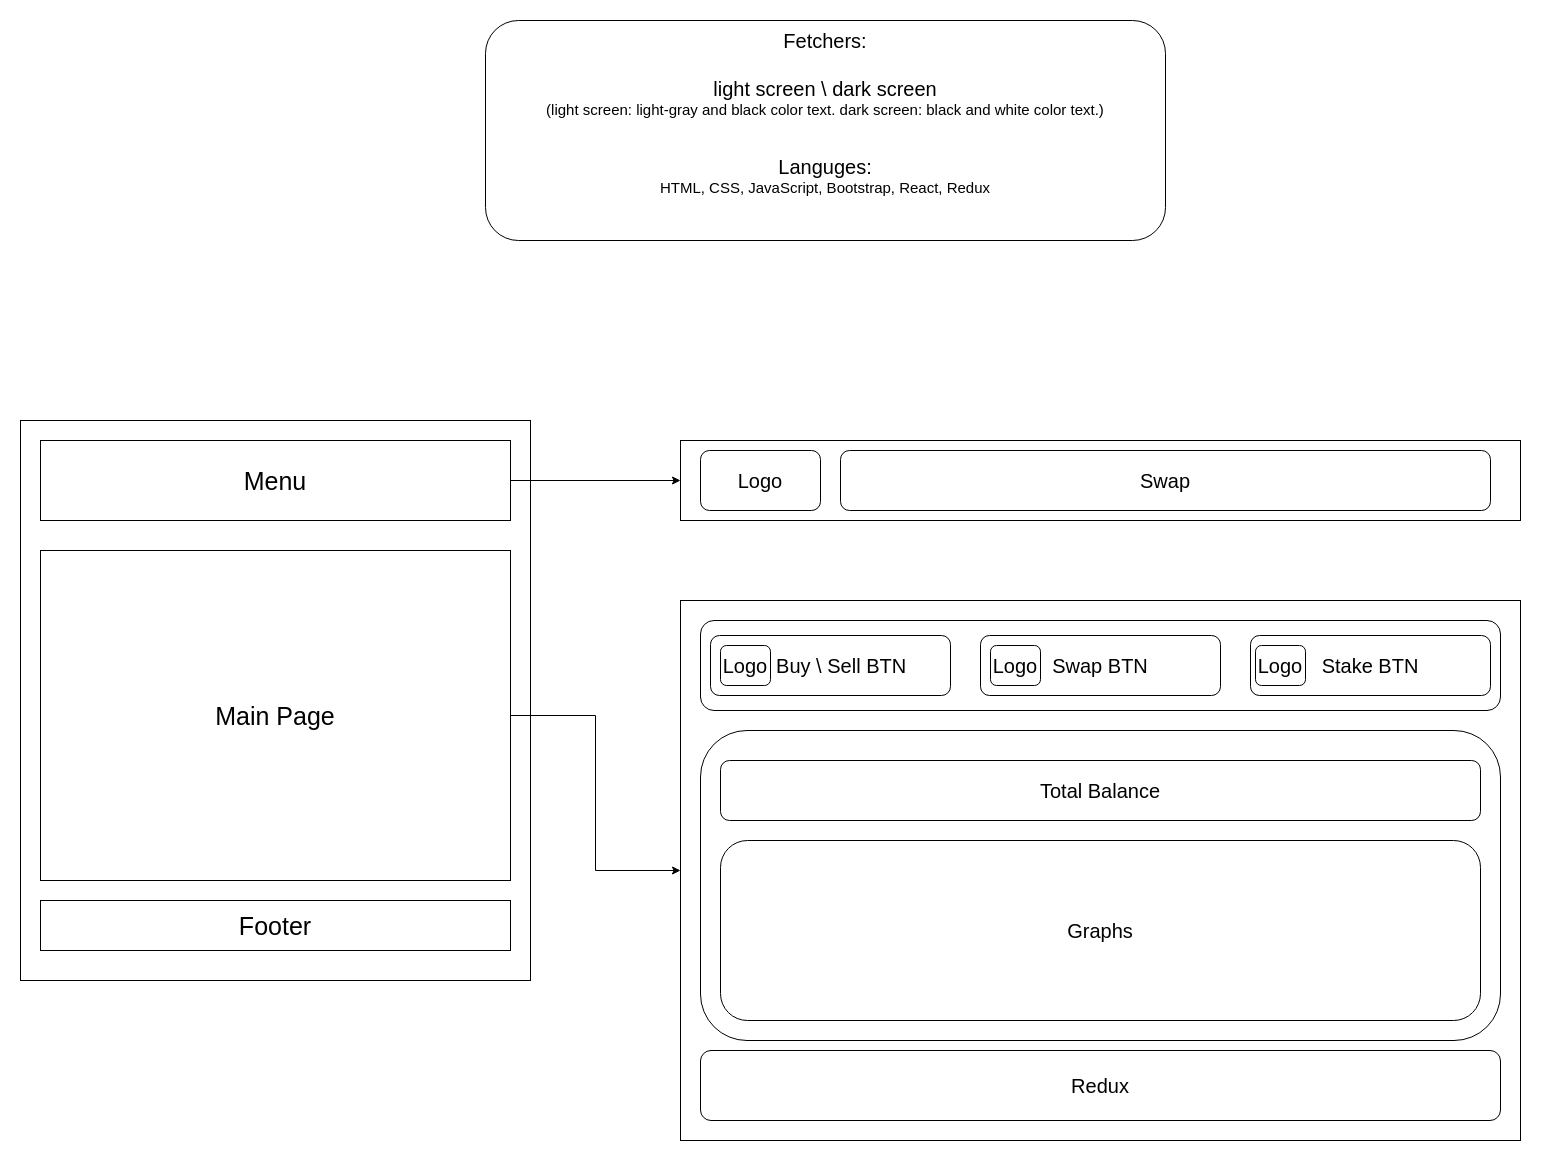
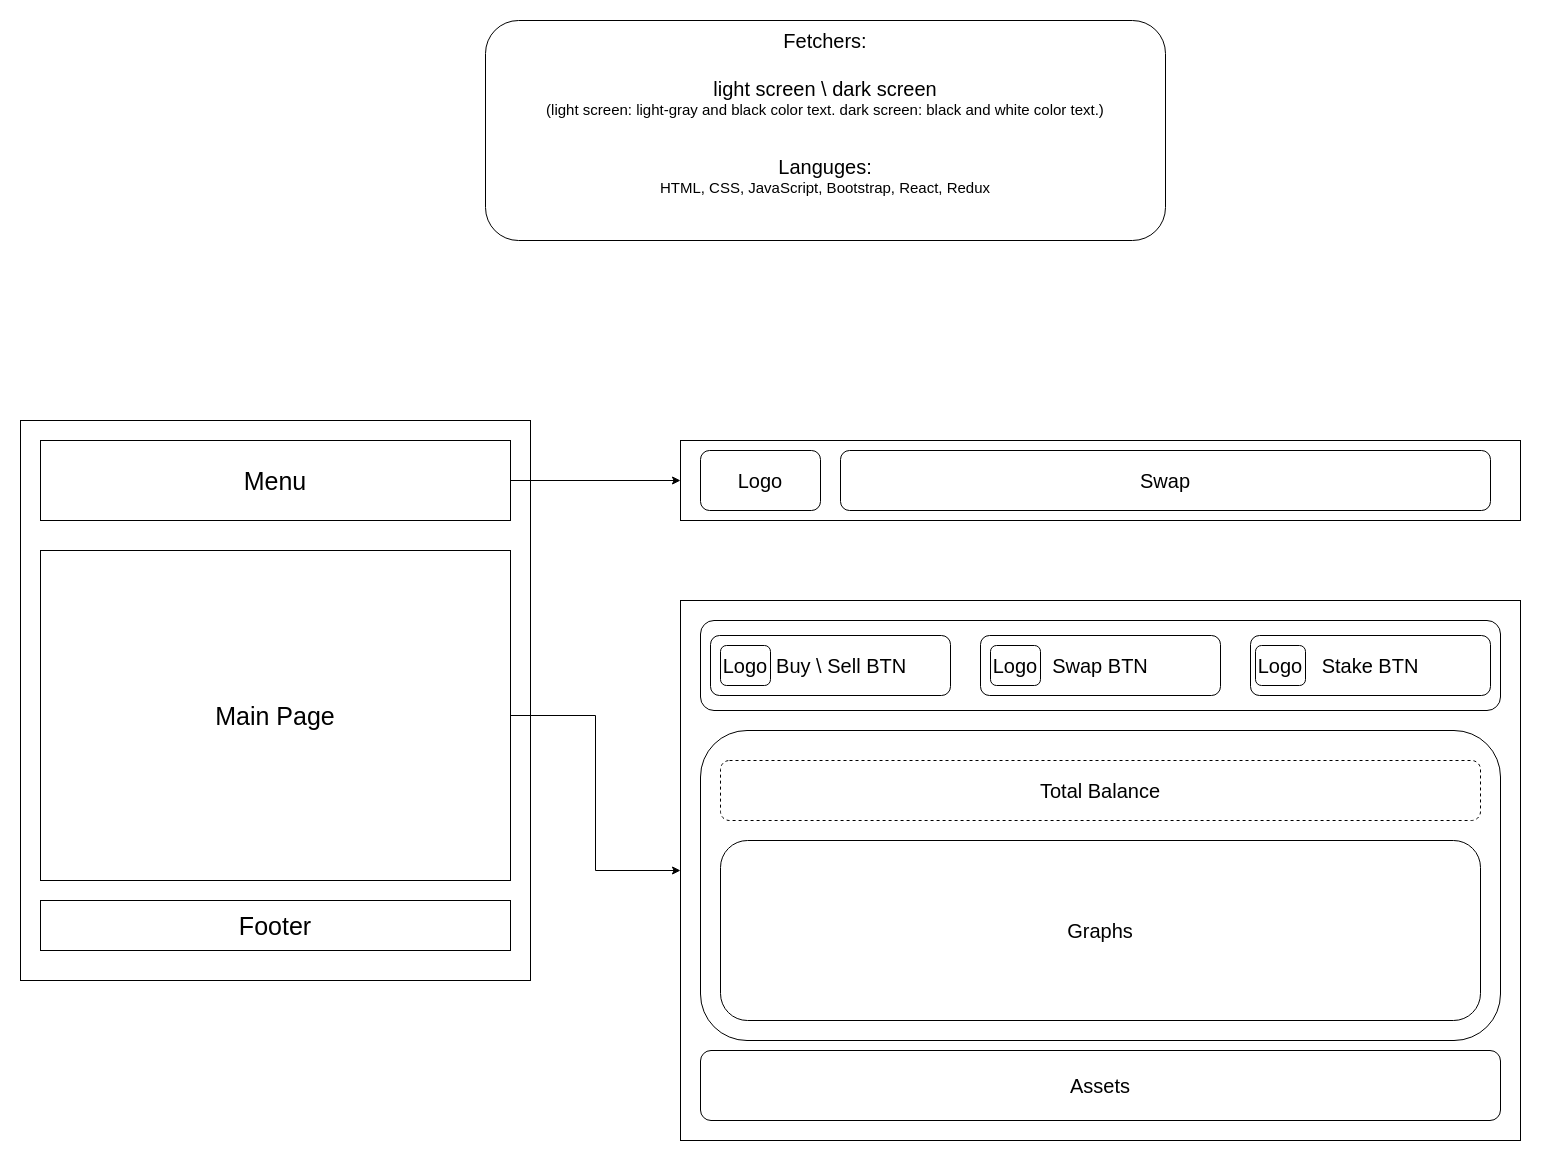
node "Total Balance": style solid -> dashed
node "Redux": label "Redux" -> "Assets"
